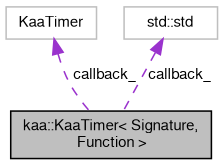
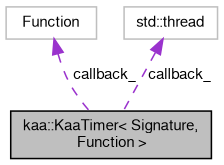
node "KaaTimer": label "KaaTimer" -> "Function"
node "std::std": label "std::std" -> "std::thread"
